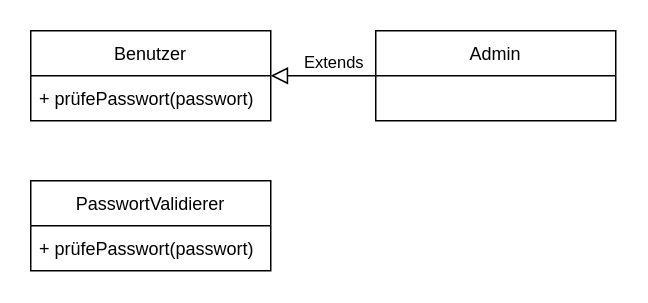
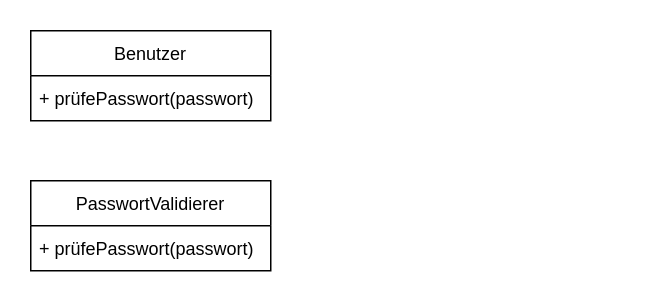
edge "Admin" -> "Benutzer": removed, label "Extends"
node "Admin": removed
